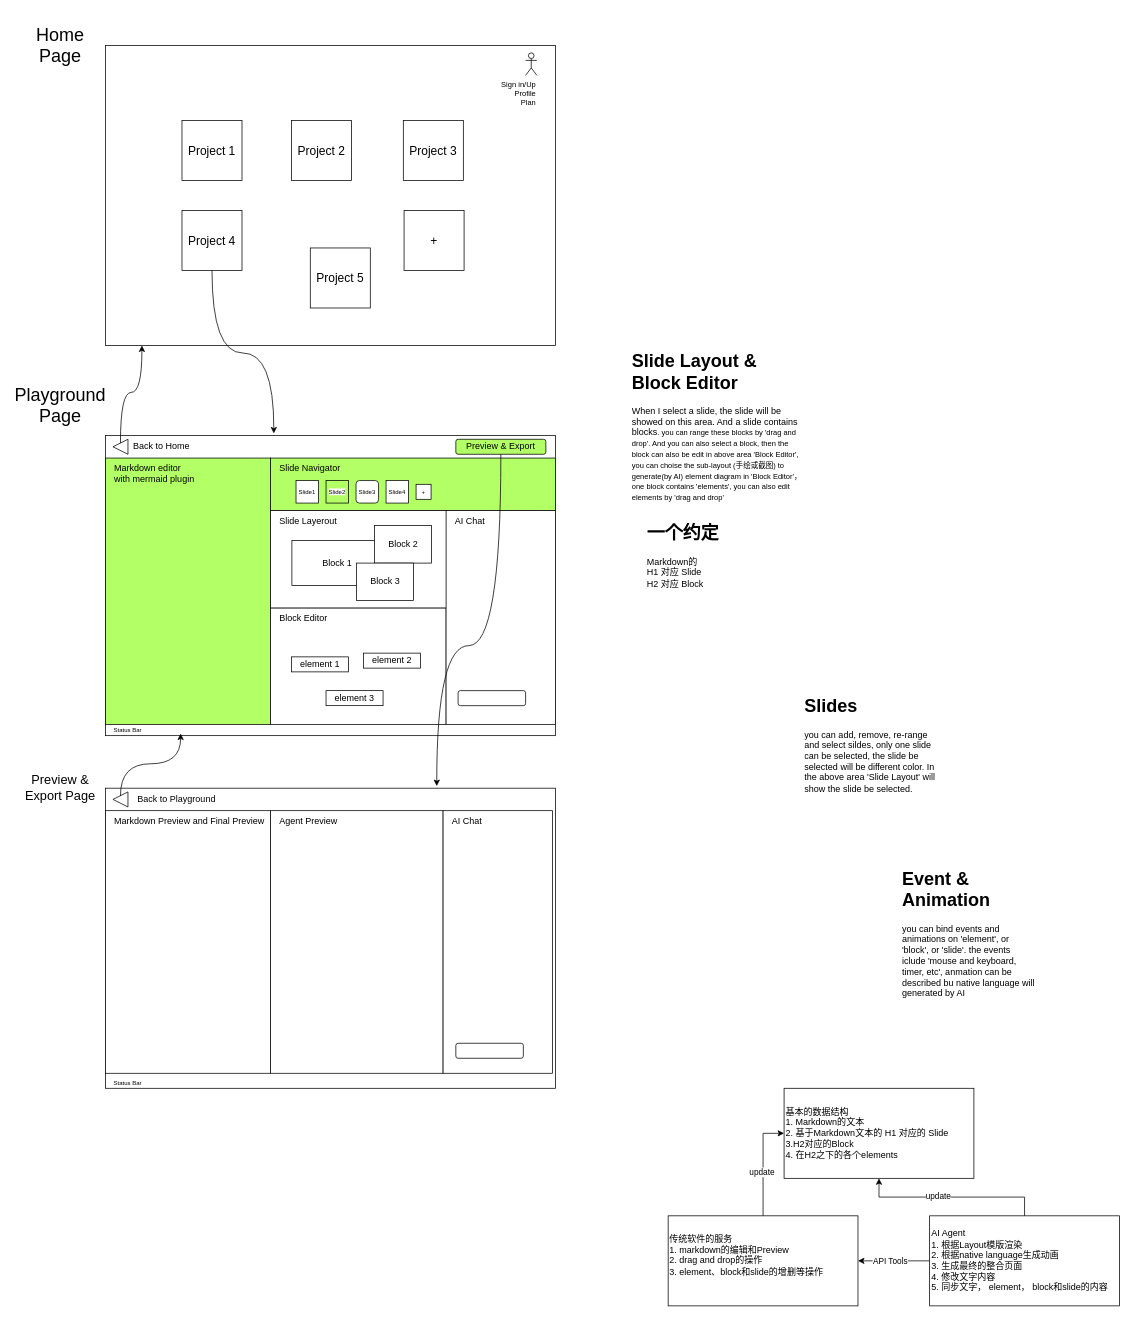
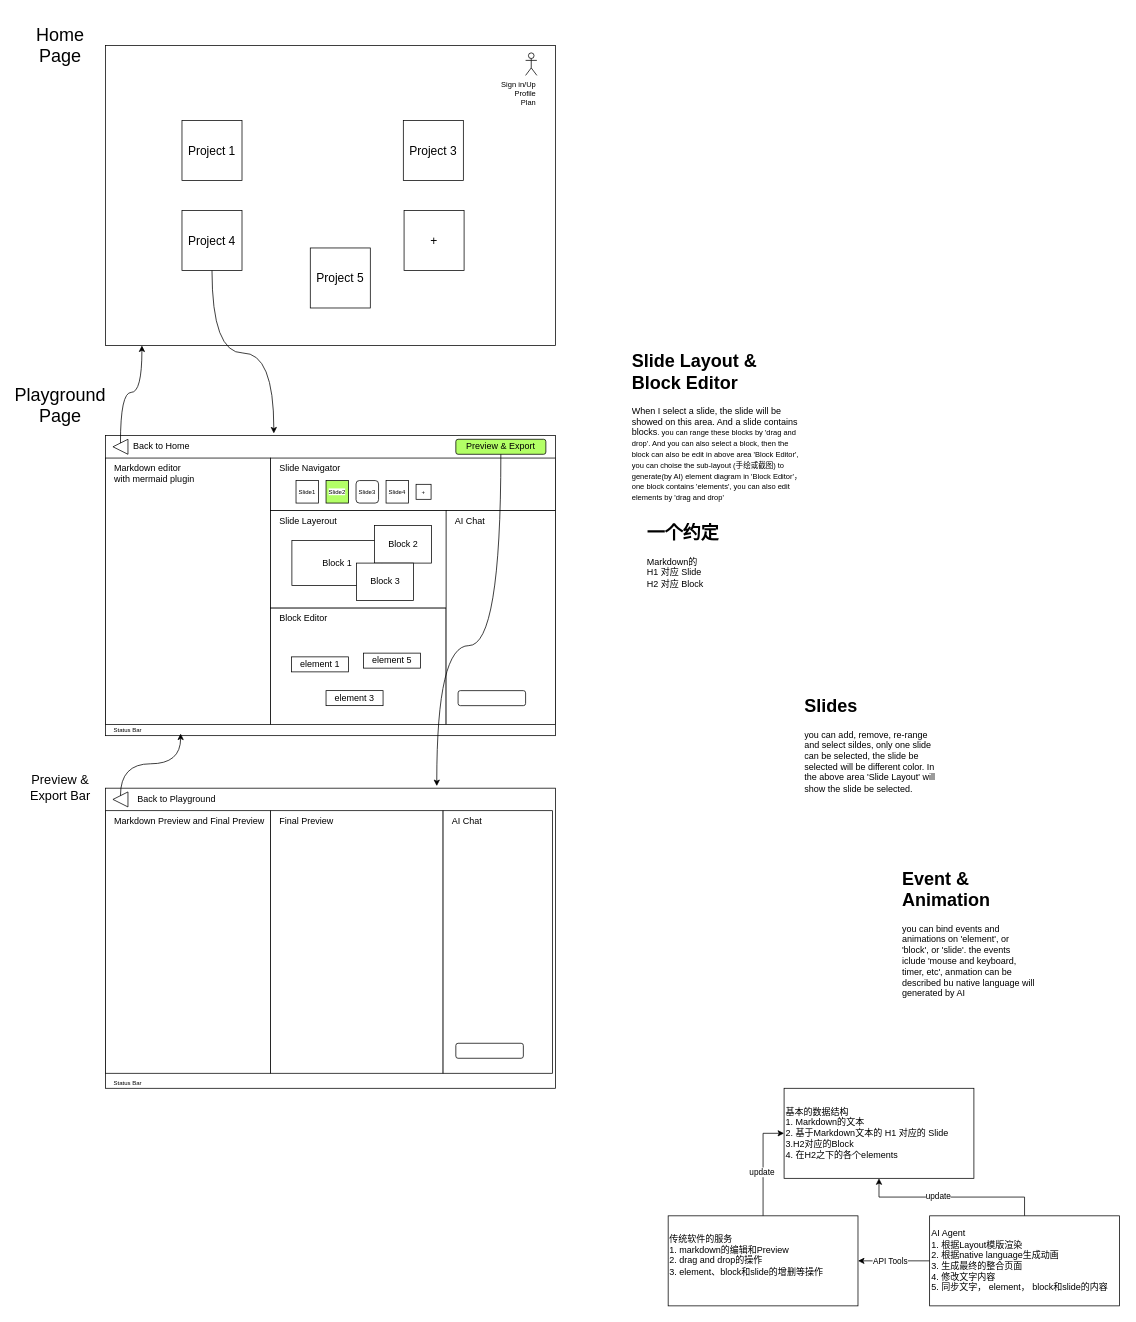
node "Project 2": removed
node "Slide Navigator": fillcolor #b3ff66 -> #ffffff
node "Markdown editor with mermaid plugin": fillcolor #b3ff66 -> #ffffff
node "element 2": label "element 2" -> "element 5"
node "Preview & Export Page": label "Preview & Export Page" -> "Preview & Export Bar"
node "Agent Preview": label "Agent Preview" -> "Final Preview"
